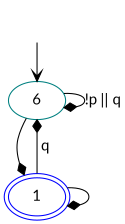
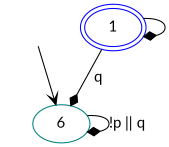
edge "6" -> "1": removed
